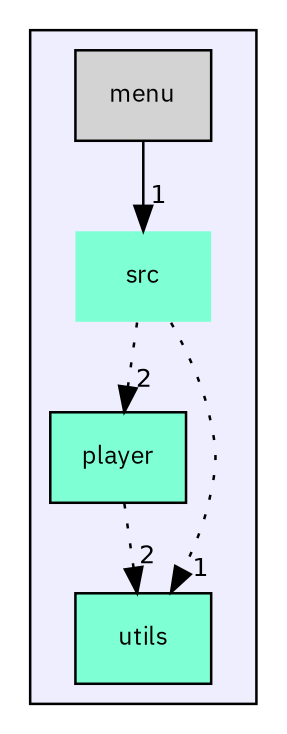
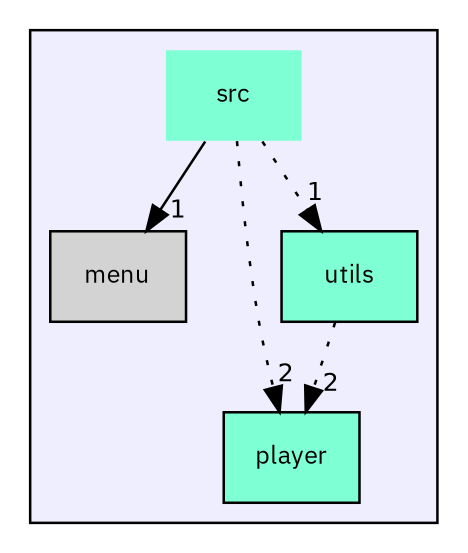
edge "menu" -> "src": reversed
edge "player" -> "utils": reversed
